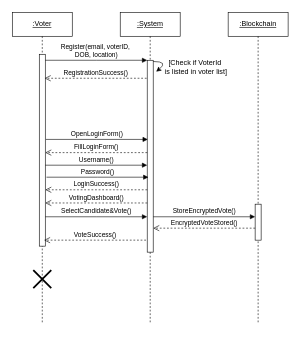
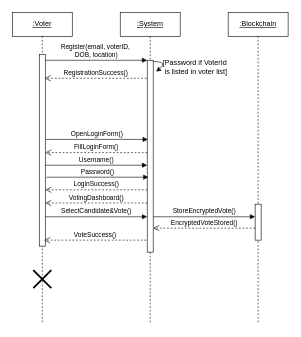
node "[Check if VoterId is listed in voter list]": label "[Check if VoterId is listed in voter list]" -> "[Password if VoterId is listed in voter list]"
